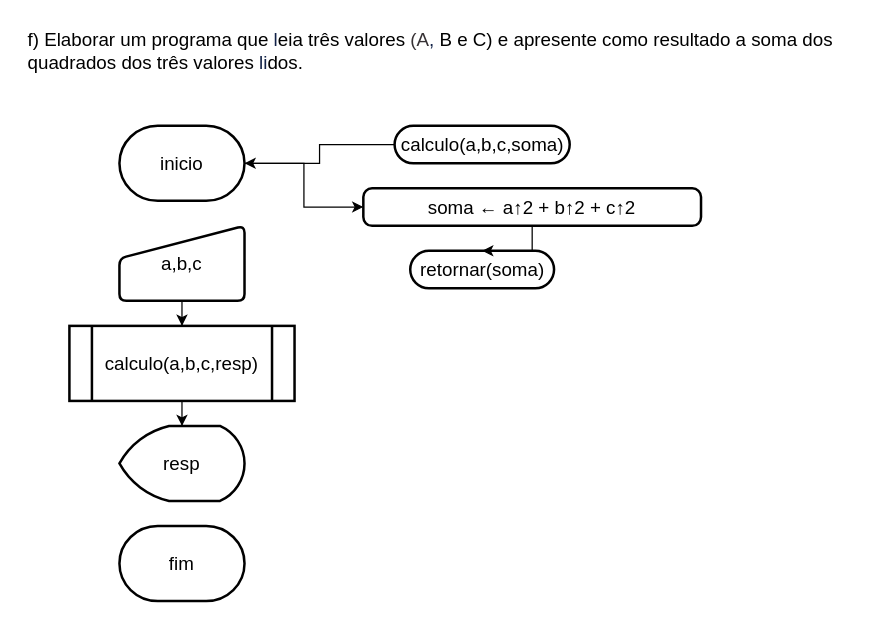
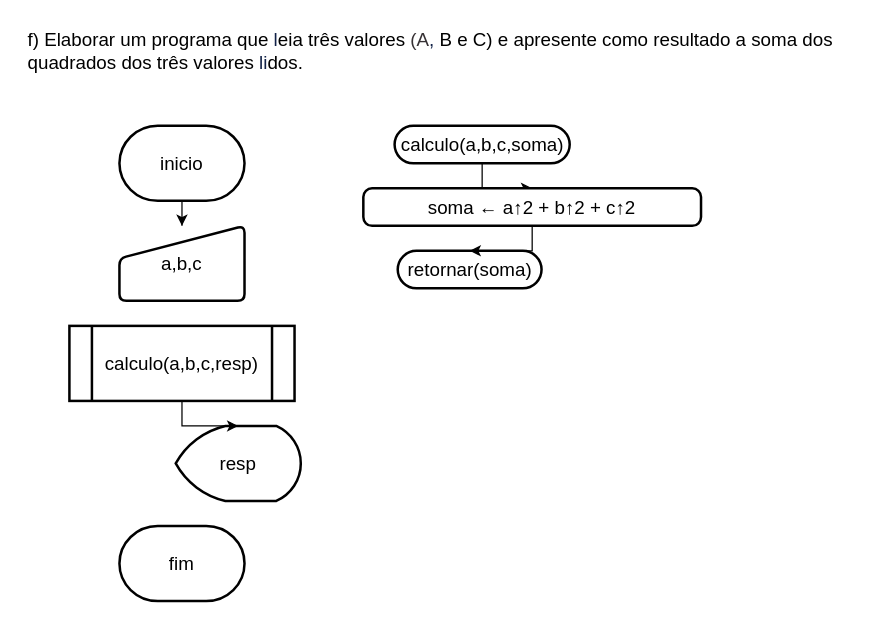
edge "calculo(a,b,c,soma)" -> "inicio": now "calculo(a,b,c,soma)" -> "soma ← a↑2 + b↑2 + c↑2"
edge "inicio" -> "soma ← a↑2 + b↑2 + c↑2": now "inicio" -> "a,b,c"
node "retornar(soma)": moved (482, 269) -> (469, 269)
edge "a,b,c" -> "calculo(a,b,c,resp)": removed
node "resp": moved (182, 463) -> (238, 463)
